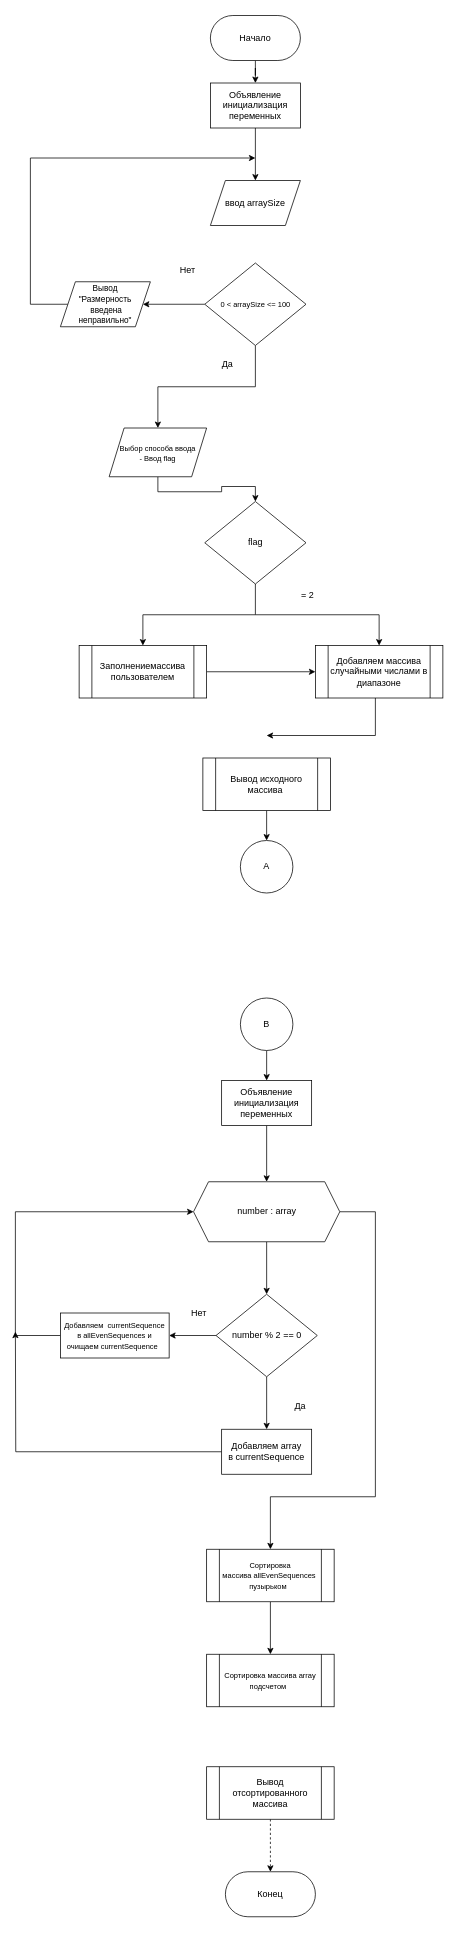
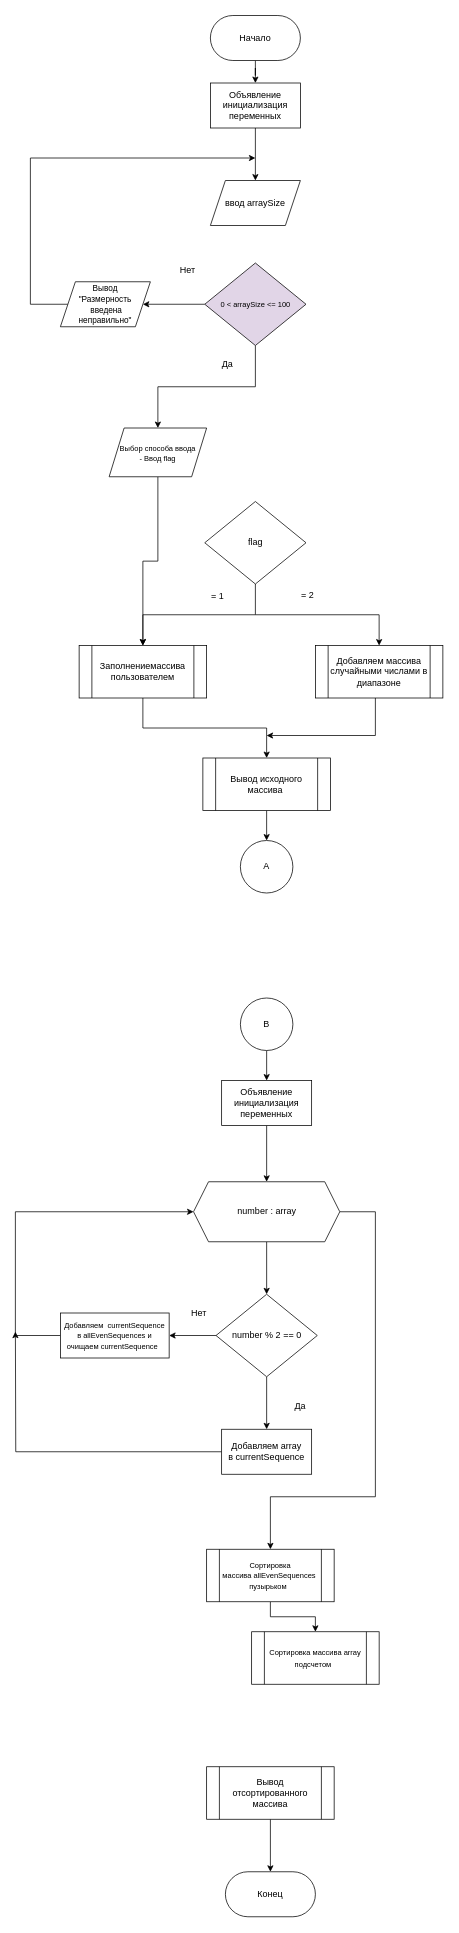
node "0 < arraySize <= 100": fillcolor #ffffff -> #e1d5e7
edge "Выбор способа ввода - Ввод flag" -> "flag": now "Выбор способа ввода - Ввод flag" -> "Заполнениемассива пользователем"
node "= 1": added
edge "Заполнениемассива пользователем" -> "Добавляем массива случайными числами в диапазоне": now "Заполнениемассива пользователем" -> "Вывод исходного массива"
node "Сортировка массива array подсчетом": moved (270, 1680) -> (315, 1658)
edge "Вывод отсортированного массива" -> "Конец": style dashed -> solid
